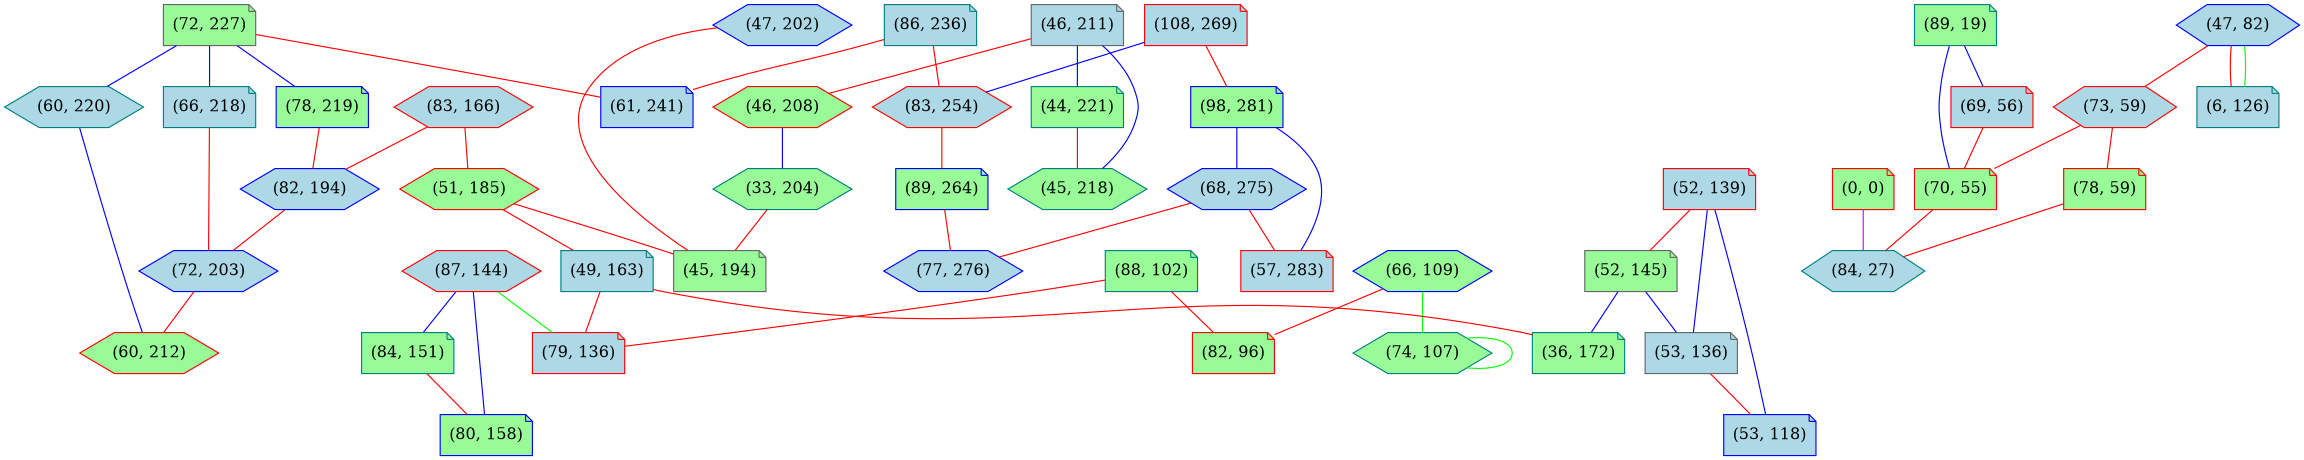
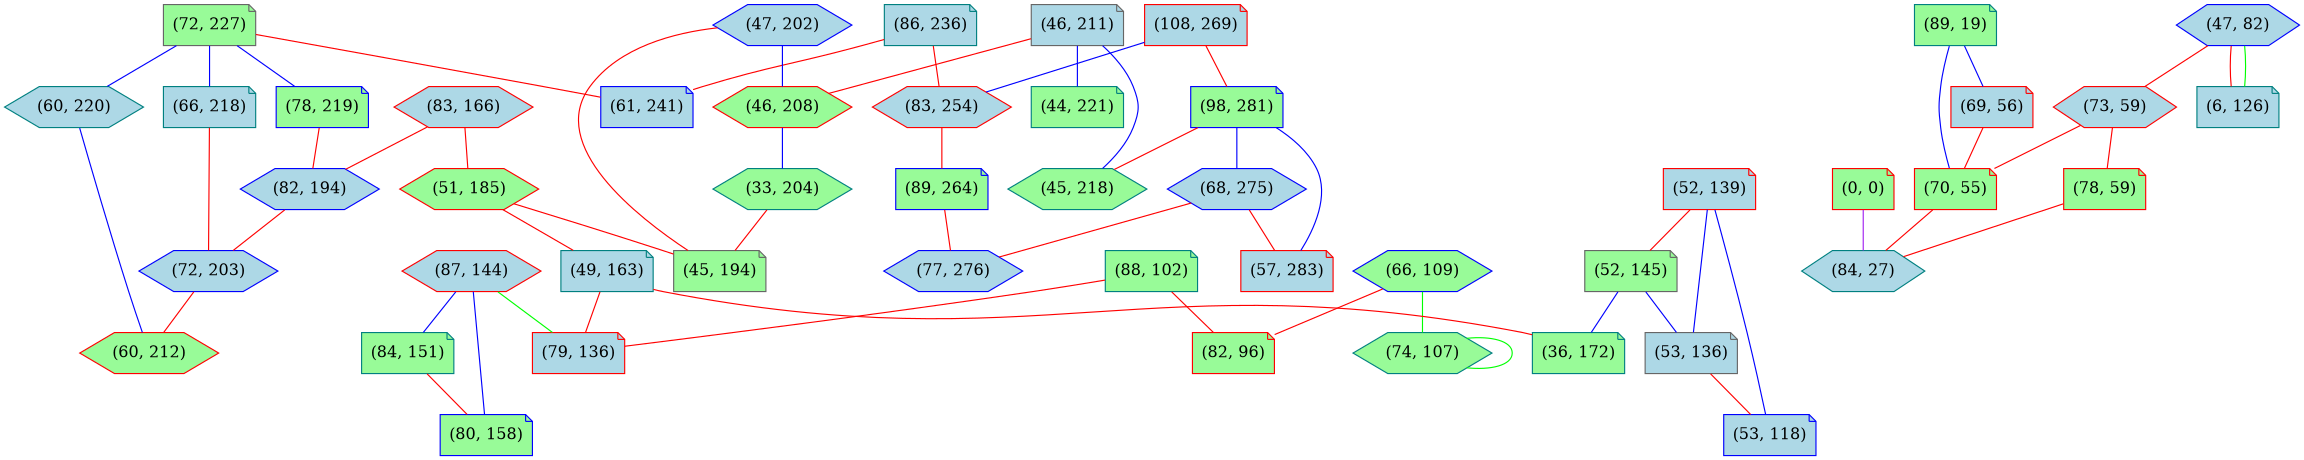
edge "(47, 202)" -- "(46, 208)": added
edge "(44, 221)" -- "(45, 218)": now "(98, 281)" -- "(45, 218)"
